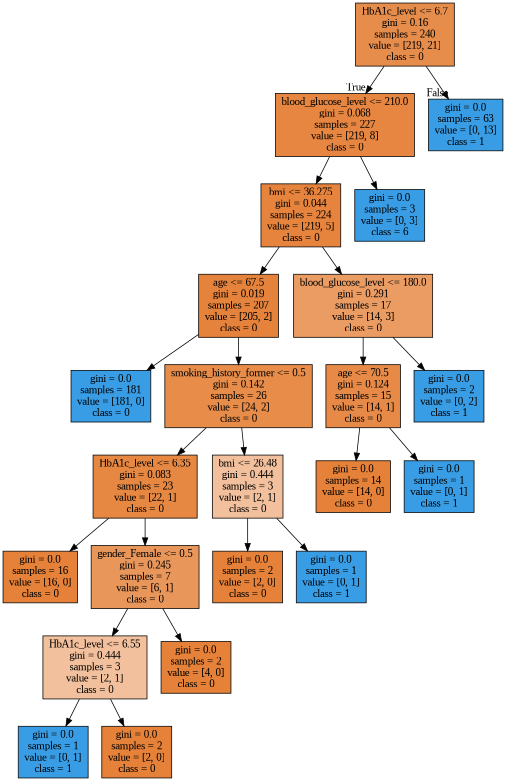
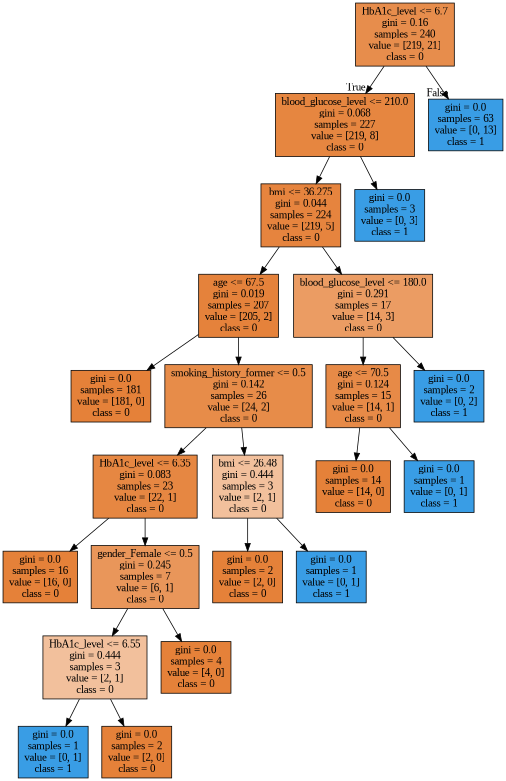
node "gini = 0.0 samples = 3 value = [0, 3] class = 6": label "gini = 0.0 samples = 3 value = [0, 3] class = 6" -> "gini = 0.0 samples = 3 value = [0, 3] class = 1"
node "gini = 0.0 samples = 181 value = [181, 0] class = 0": fillcolor #399de5 -> #e58139
node "gini = 0.0 samples = 2 value = [4, 0] class = 0": label "gini = 0.0 samples = 2 value = [4, 0] class = 0" -> "gini = 0.0 samples = 4 value = [4, 0] class = 0"
